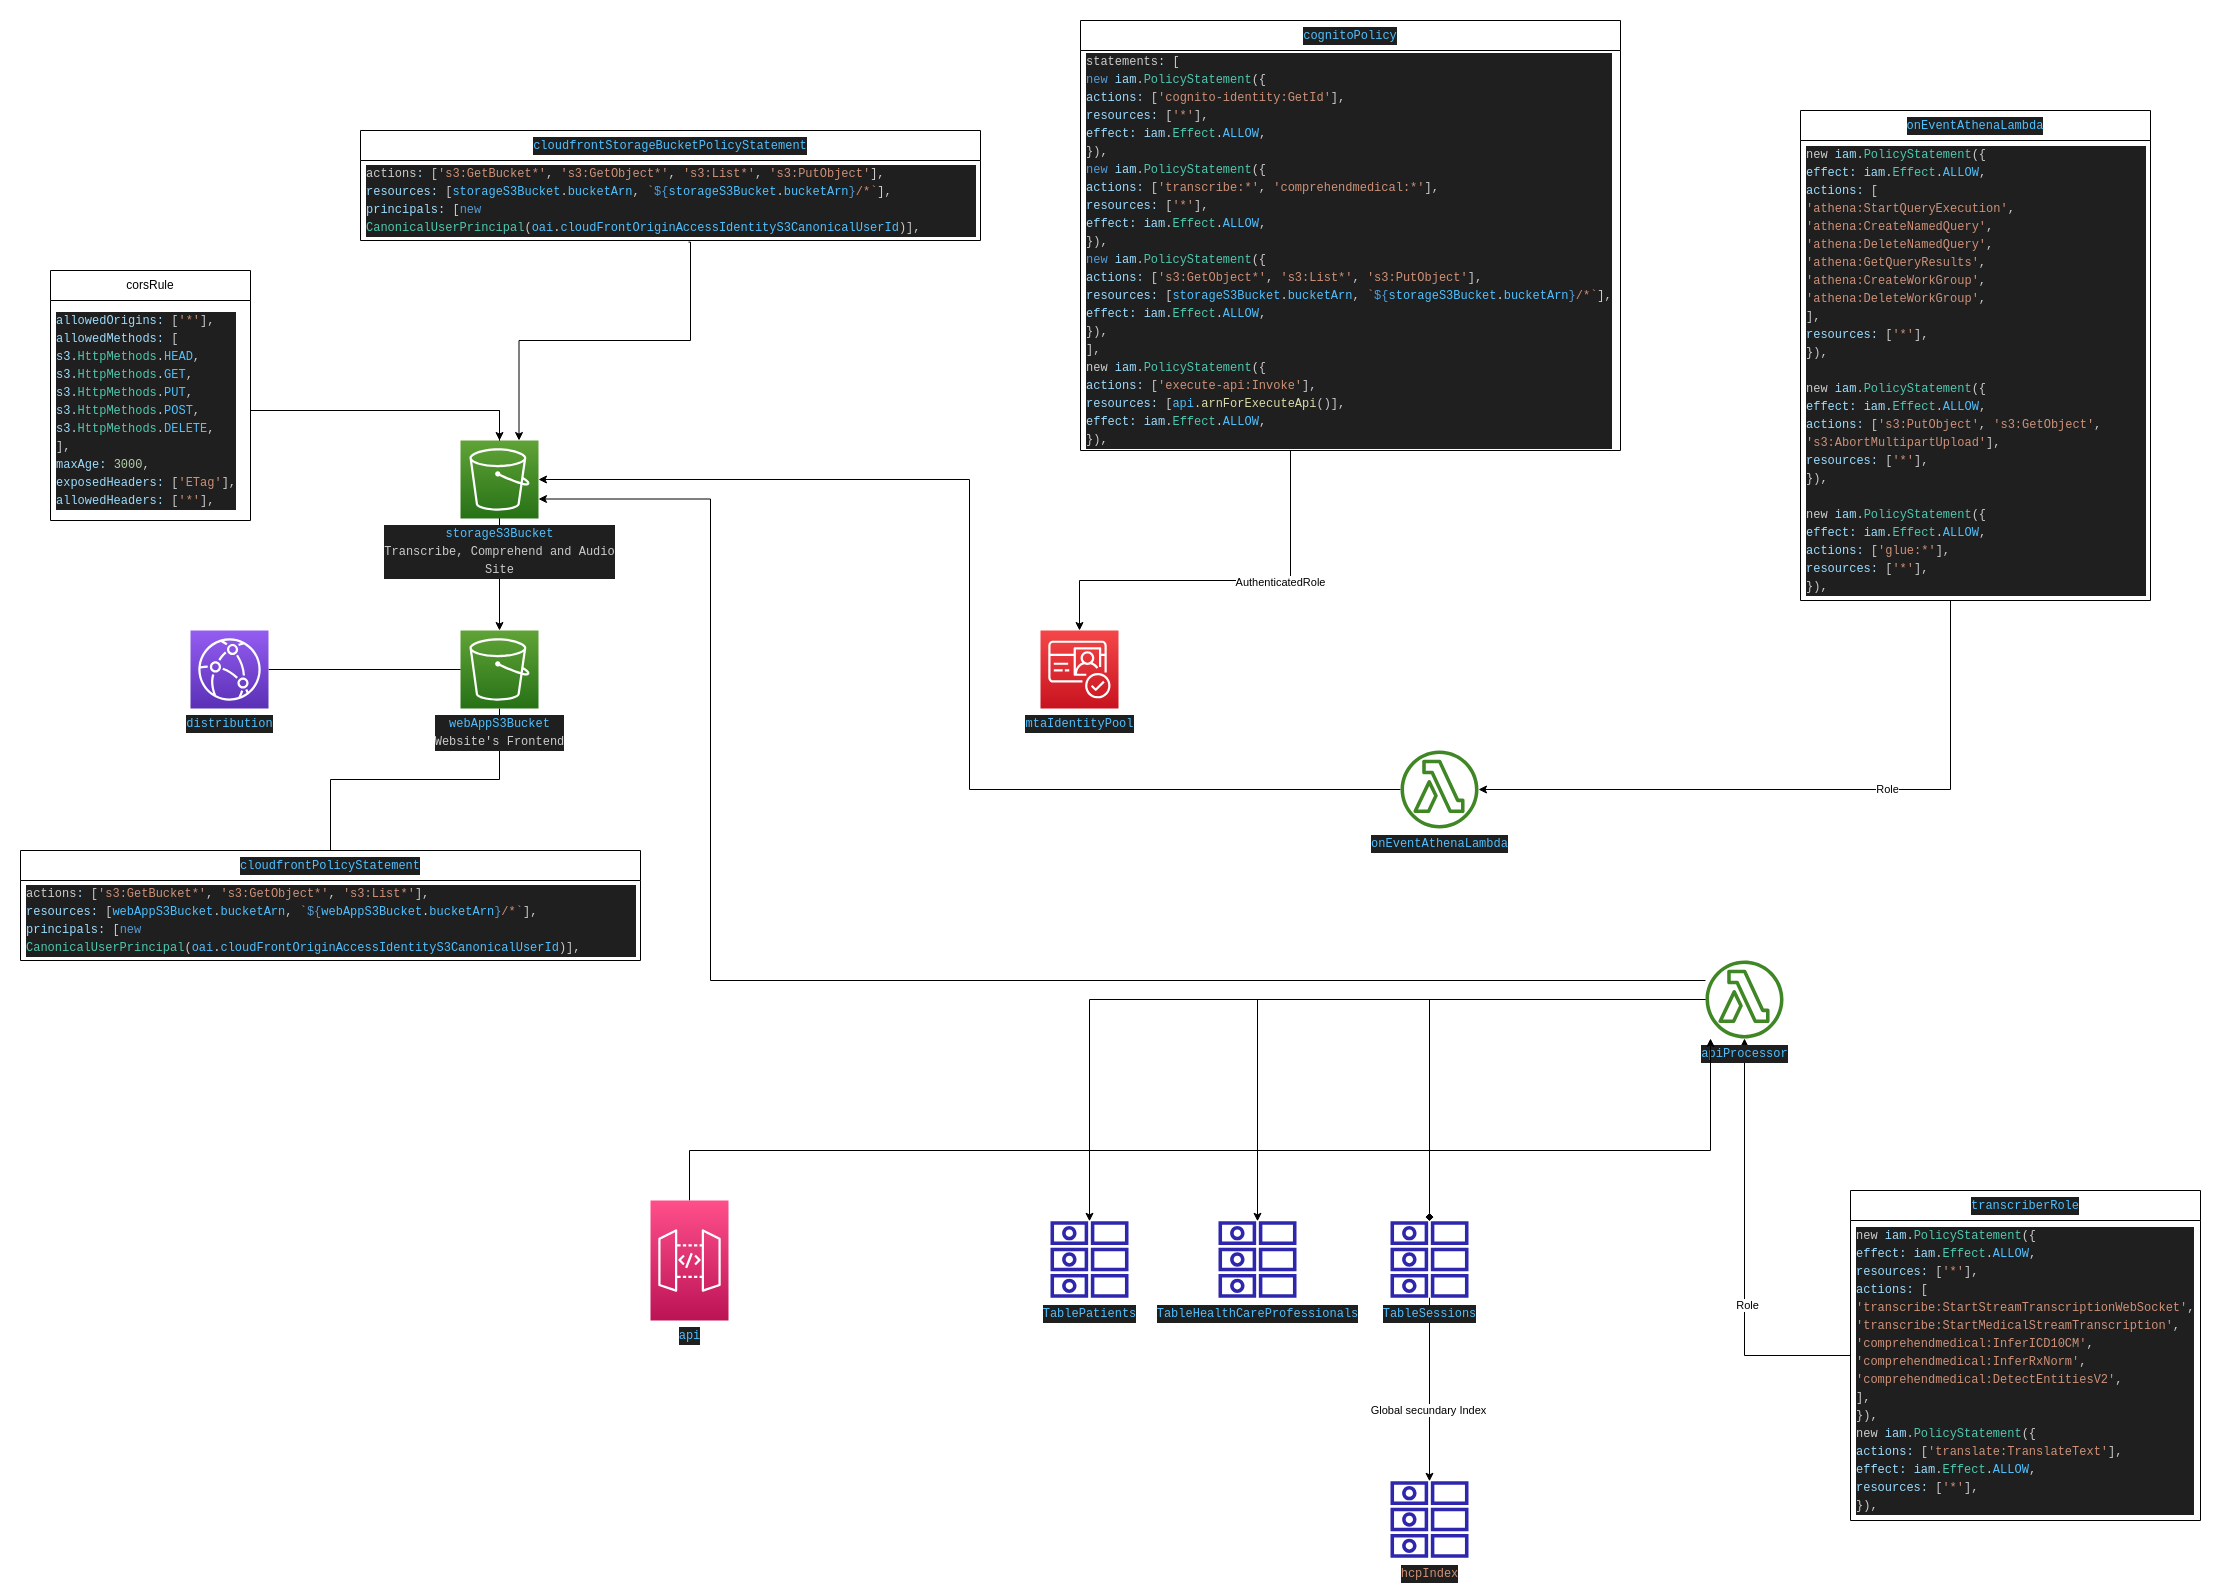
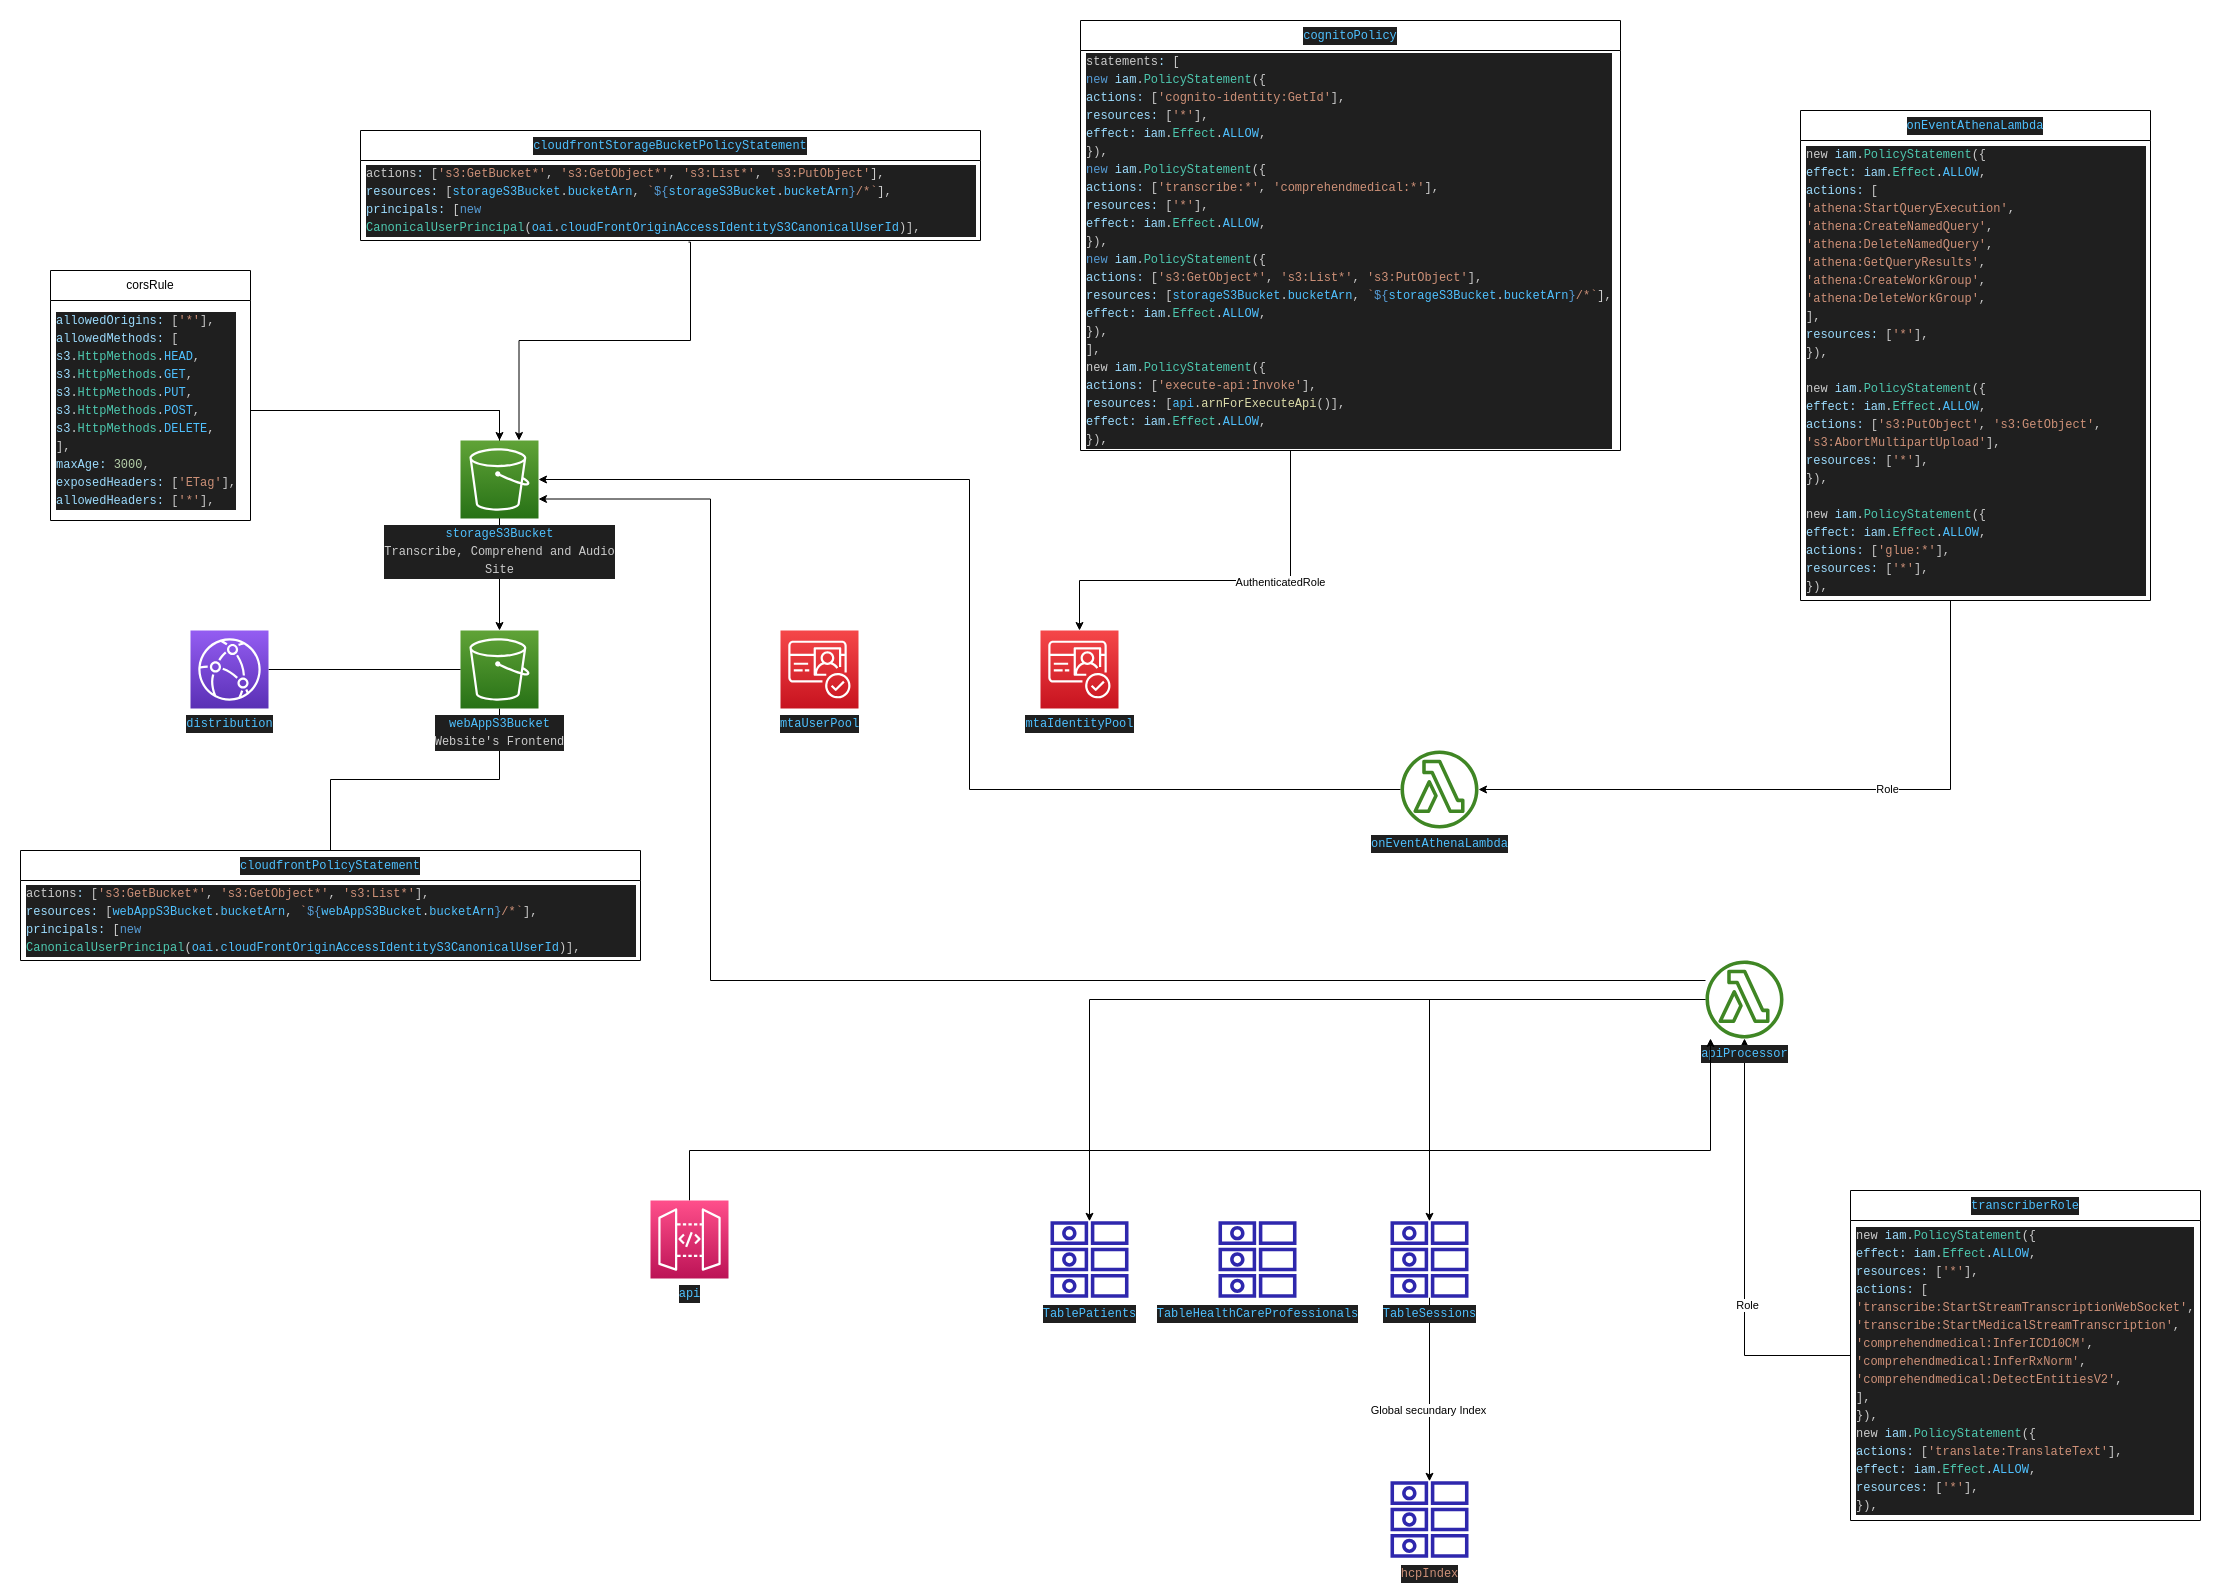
node "mtaUserPool": added
edge "apiProcessor" -> "TableHealthCareProfessionals": removed
edge "apiProcessor" -> "TableSessions": arrowhead diamond -> classic
node "api": size 78x120 -> 78x78
